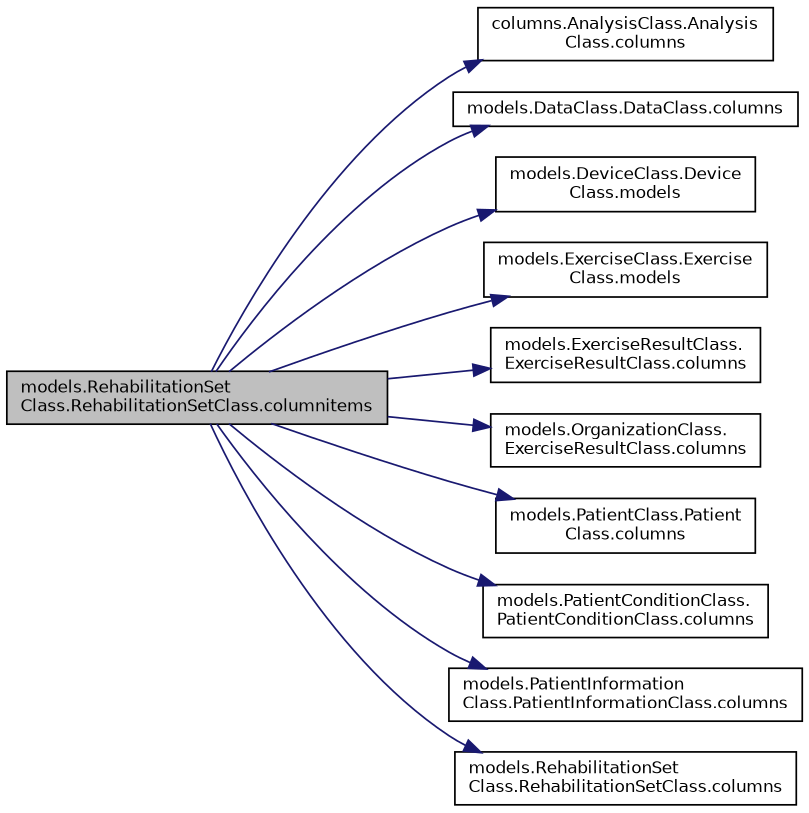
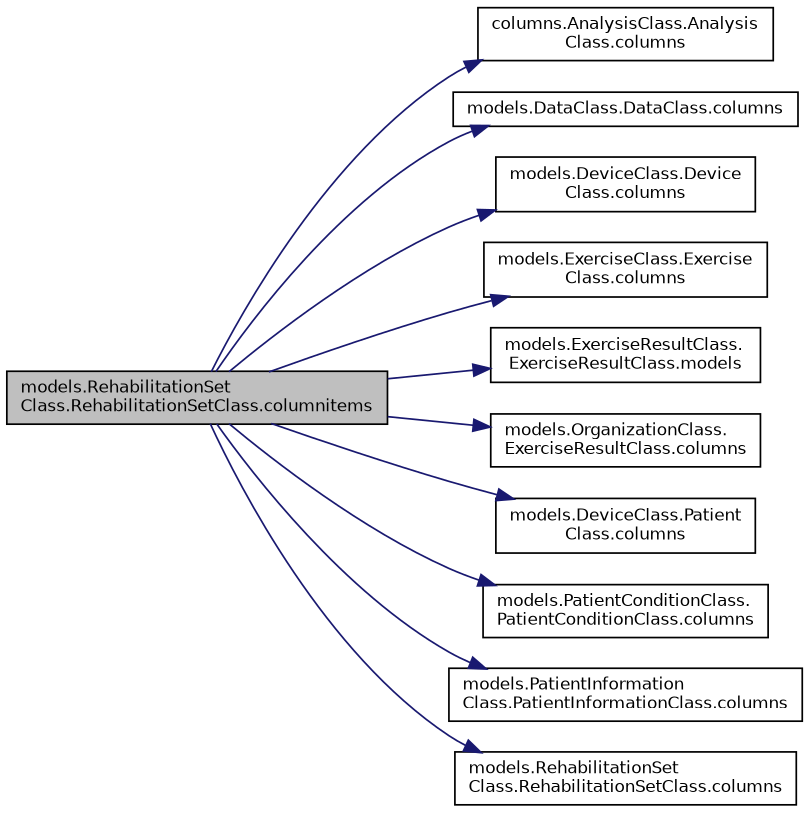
node "models.DeviceClass.Device Class.models": label "models.DeviceClass.Device Class.models" -> "models.DeviceClass.Device Class.columns"
node "models.ExerciseClass.Exercise Class.models": label "models.ExerciseClass.Exercise Class.models" -> "models.ExerciseClass.Exercise Class.columns"
node "models.ExerciseResultClass. ExerciseResultClass.columns": label "models.ExerciseResultClass. ExerciseResultClass.columns" -> "models.ExerciseResultClass. ExerciseResultClass.models"
node "models.PatientClass.Patient Class.columns": label "models.PatientClass.Patient Class.columns" -> "models.DeviceClass.Patient Class.columns"
